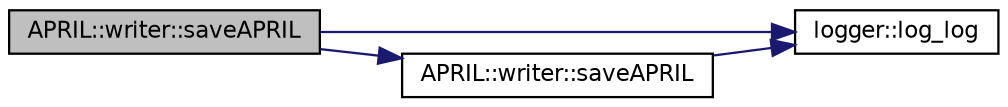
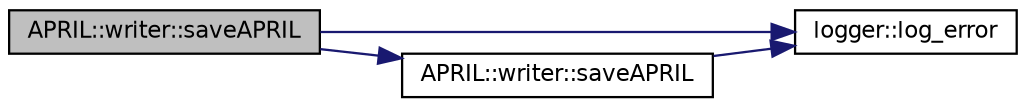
node "logger::log_log": label "logger::log_log" -> "logger::log_error"
